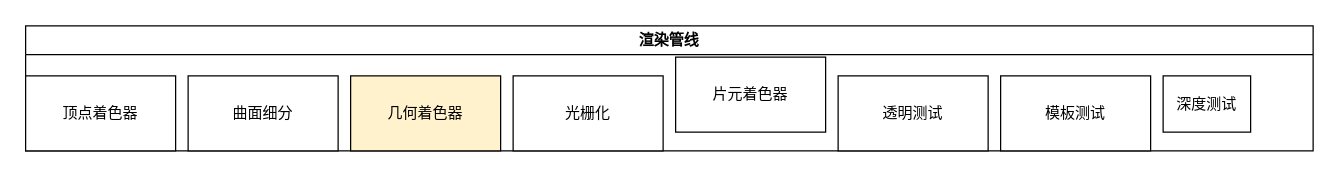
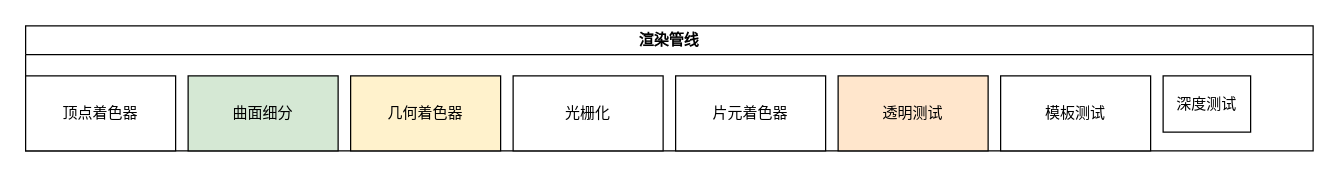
node "片元着色器": moved (751, 94) -> (751, 113)
node "曲面细分": fillcolor #ffffff -> #d5e8d4
node "透明测试": fillcolor #ffffff -> #ffe6cc
